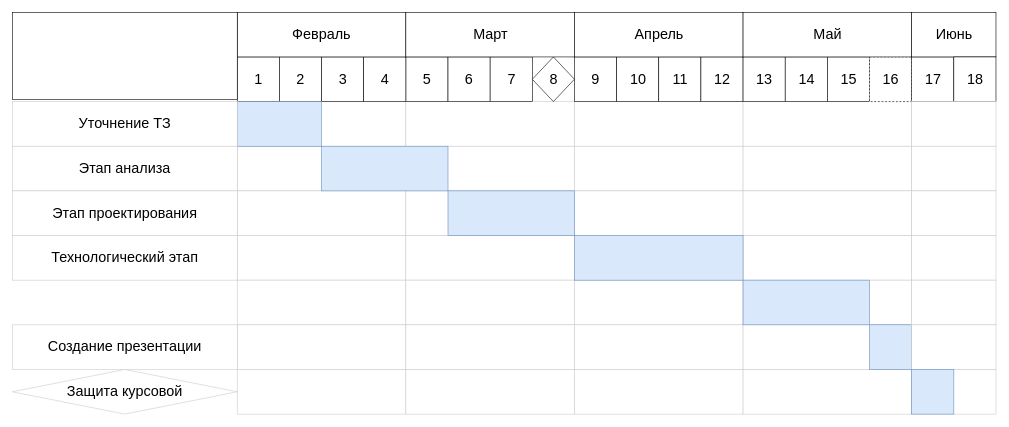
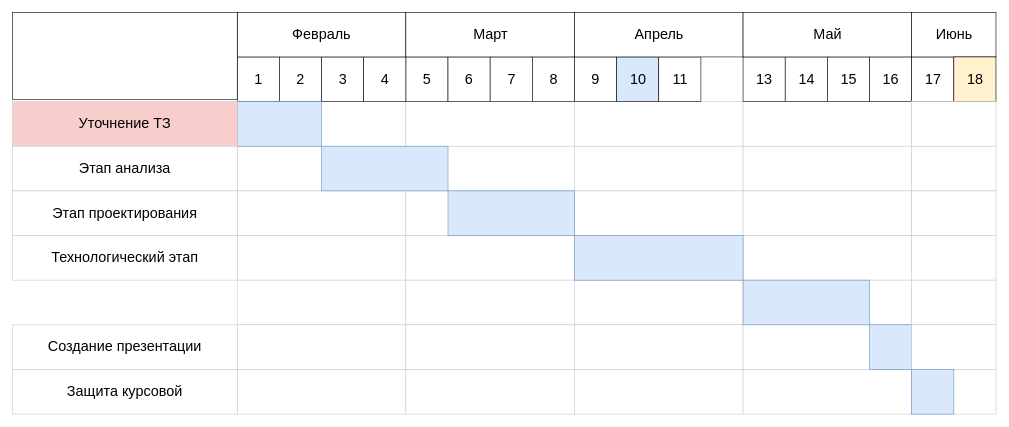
node "8": shape diamond -> rectangle
node "10": fillcolor #ffffff -> #dae8fc
node "12": removed
node "16": style dashed -> solid
node "18": fillcolor #ffffff -> #fff2cc
node "Уточнение ТЗ": fillcolor #ffffff -> #f8cecc
node "Защита курсовой": shape diamond -> rectangle
